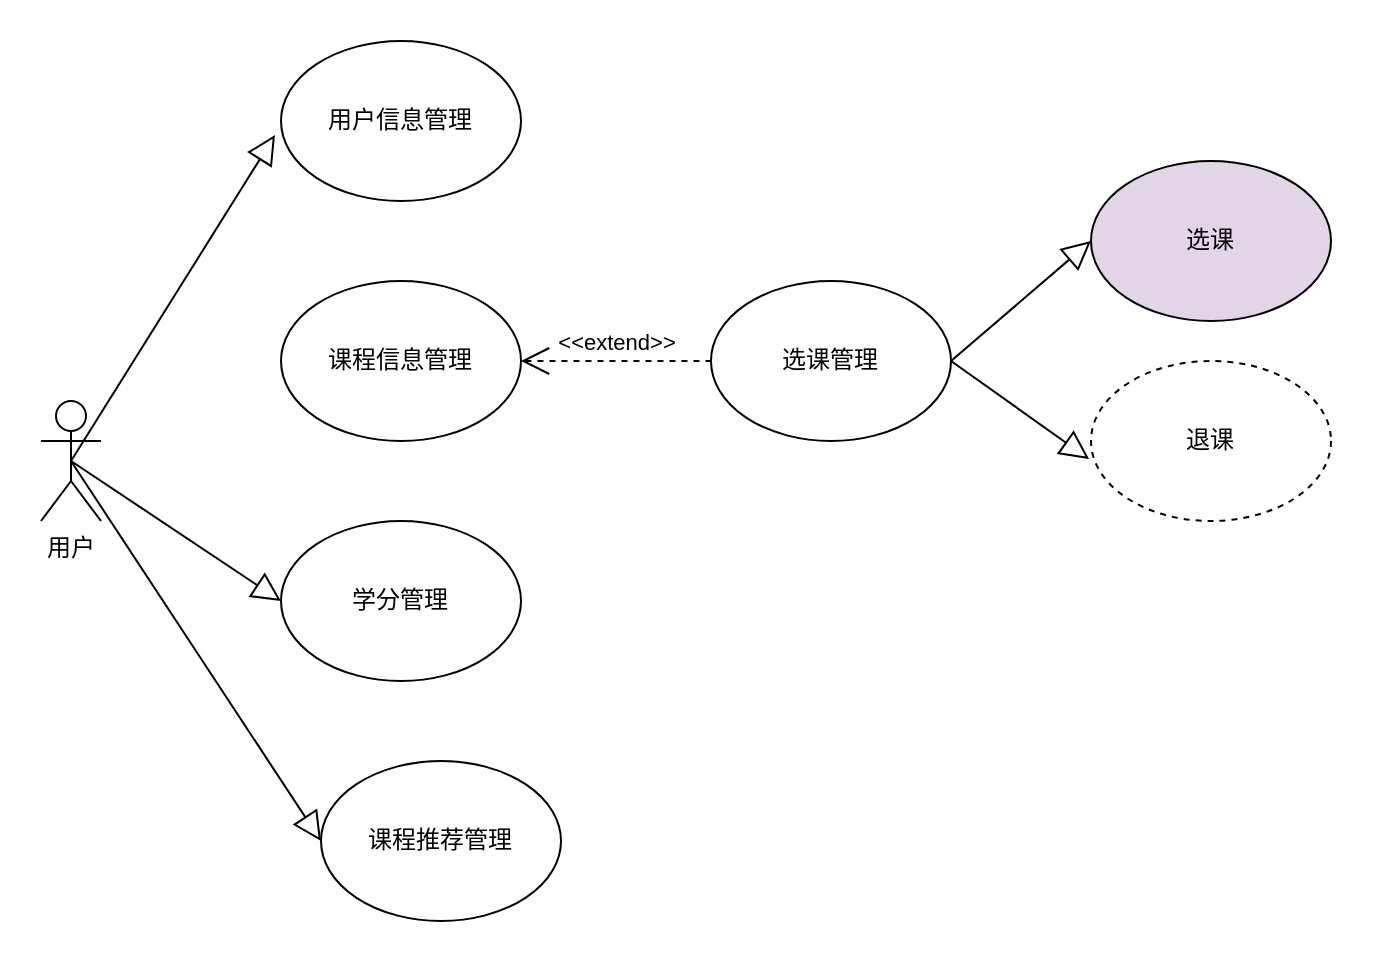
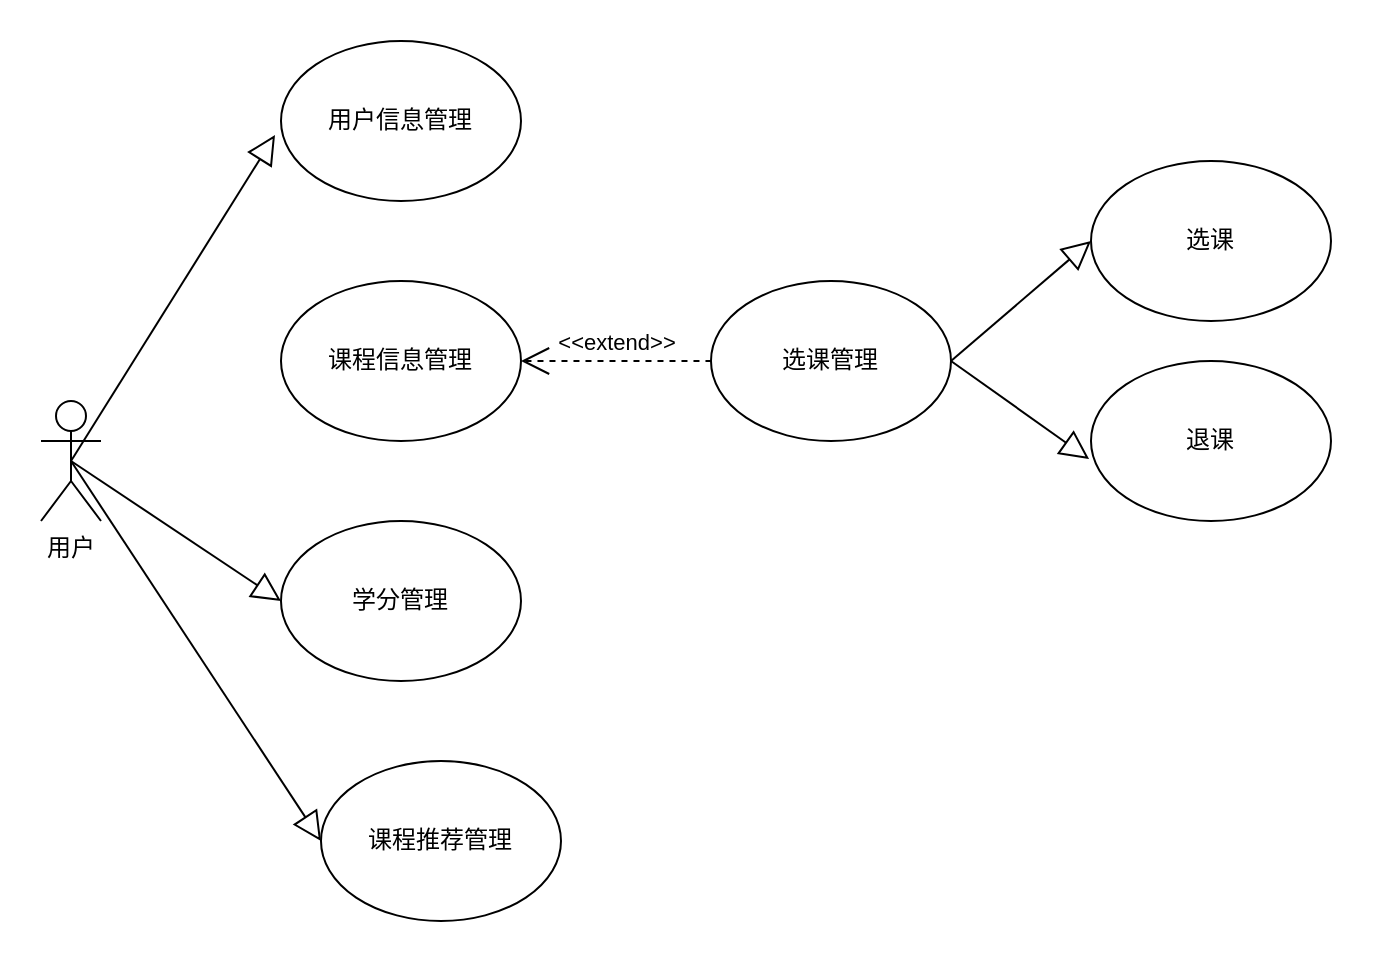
node "选课": fillcolor #e1d5e7 -> #ffffff
node "退课": style dashed -> solid
